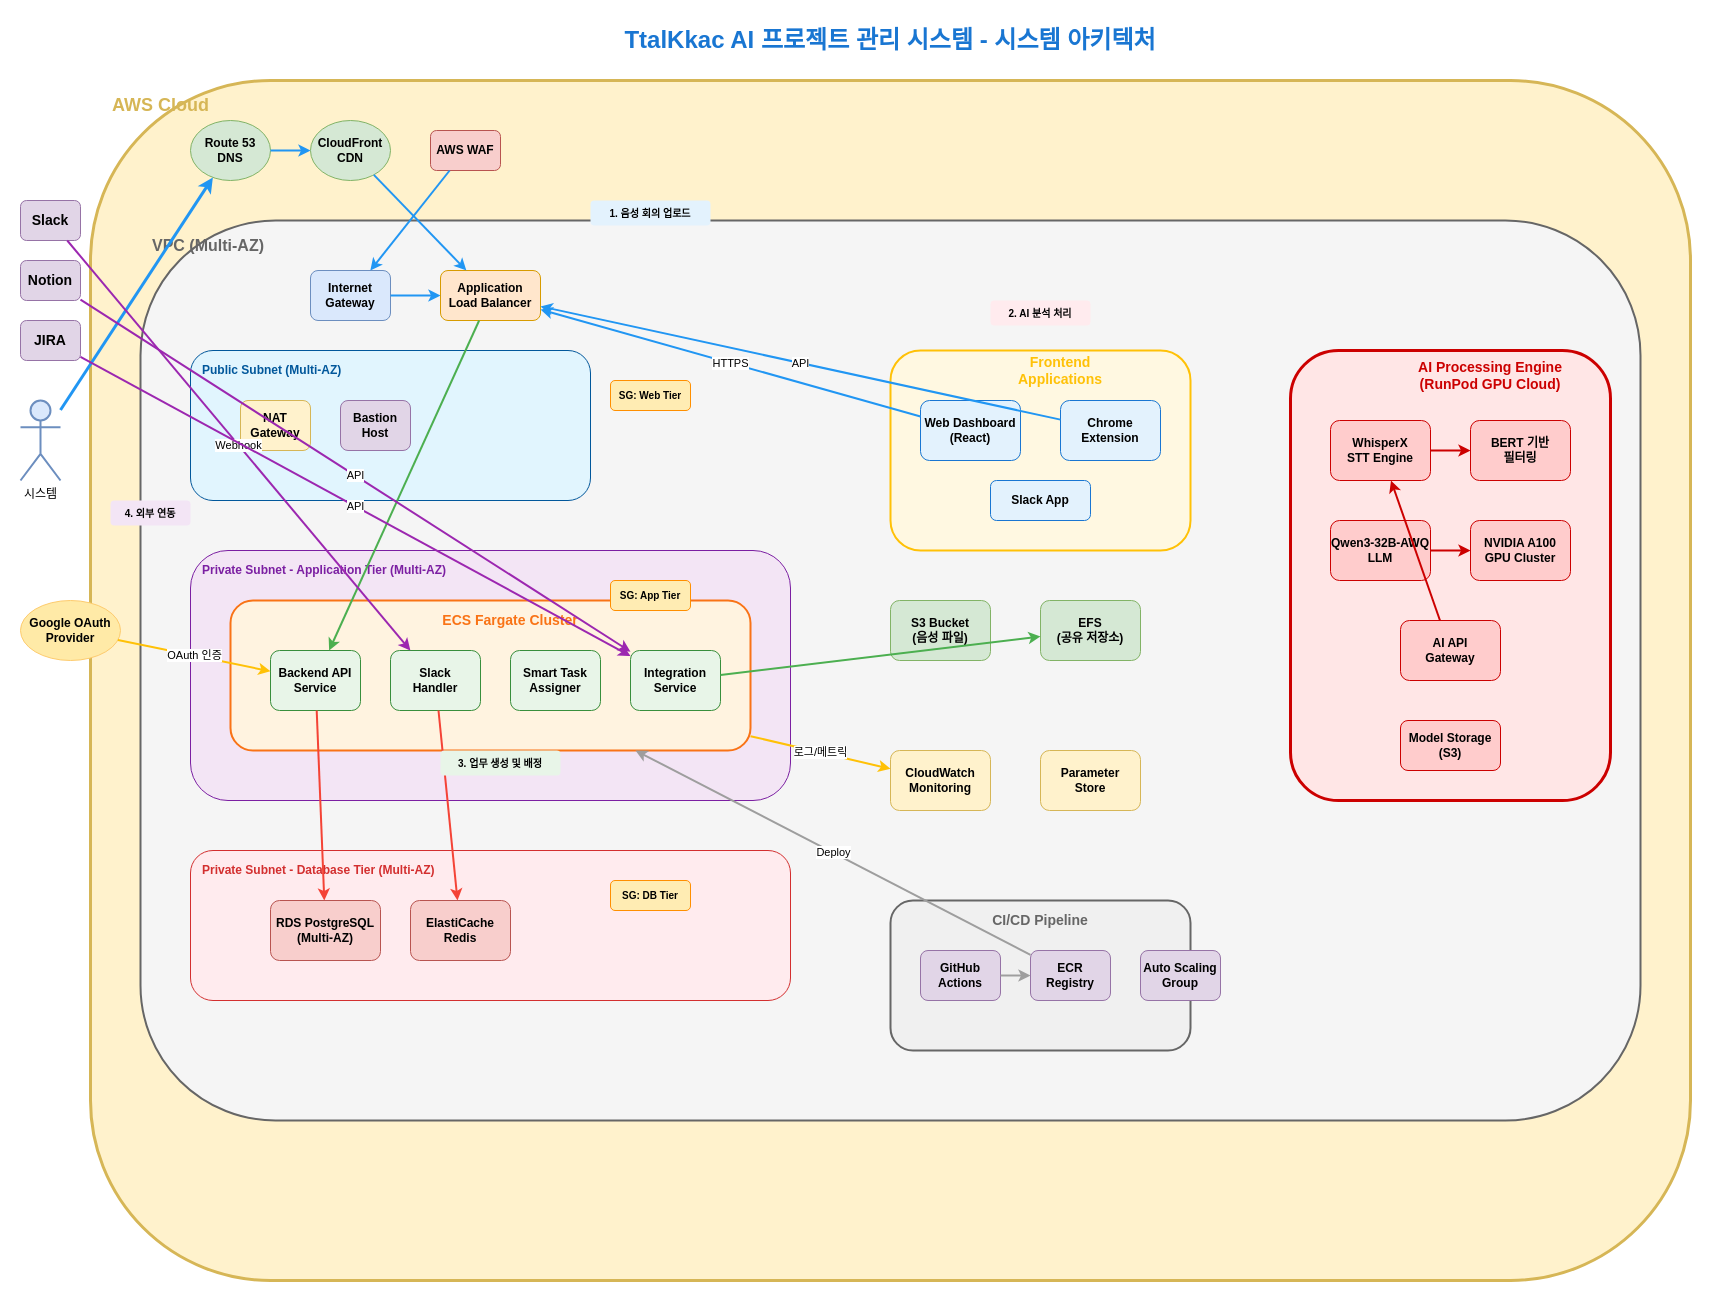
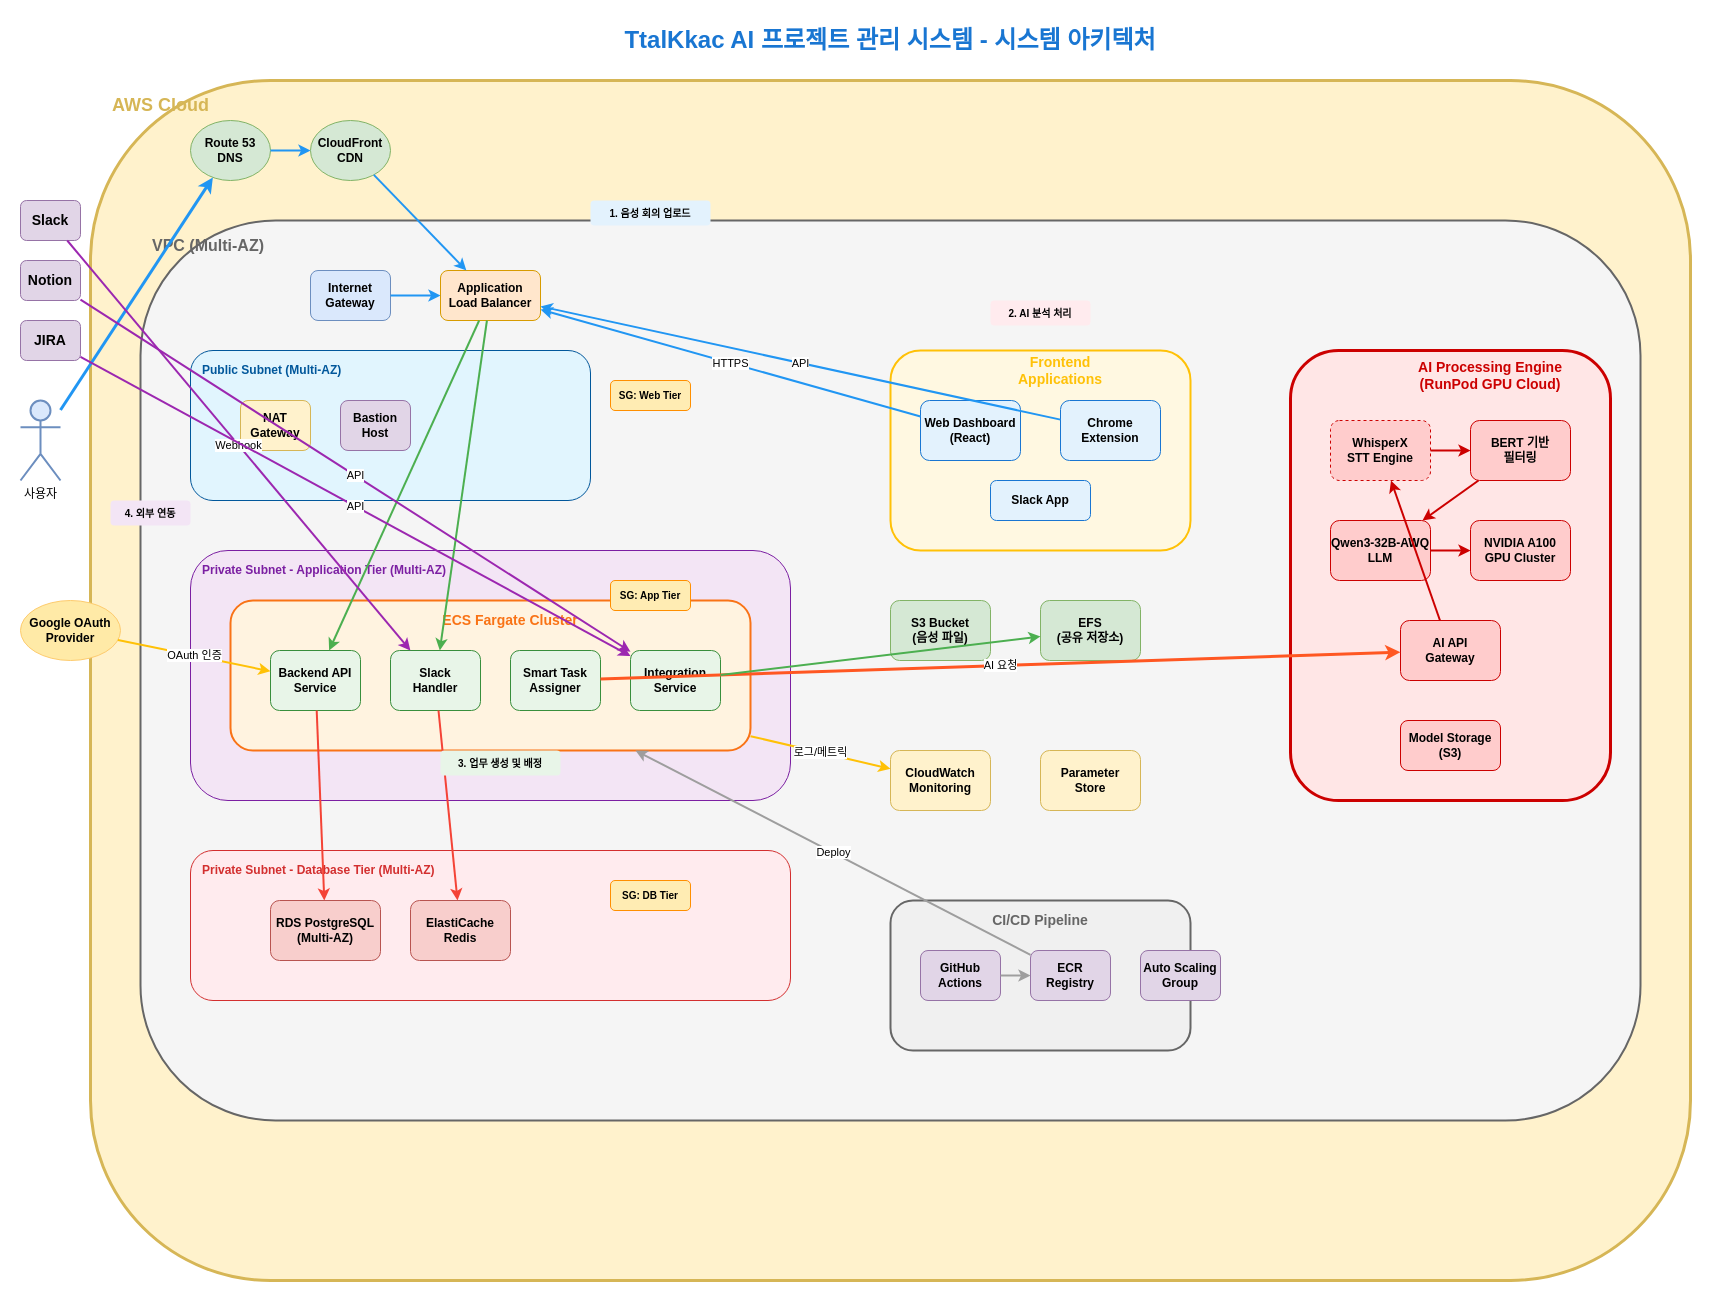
node "AWS WAF": removed
edge "AWS WAF" -> "Internet Gateway": removed
node "WhisperX STT Engine": style solid -> dashed
edge "Application Load Balancer" -> "Slack Handler": added
node "시스템": label "시스템" -> "사용자"
edge "BERT 기반 필터링" -> "Qwen3-32B-AWQ LLM": added
edge "Smart Task Assigner" -> "AI API Gateway": added, label "AI 요청"
